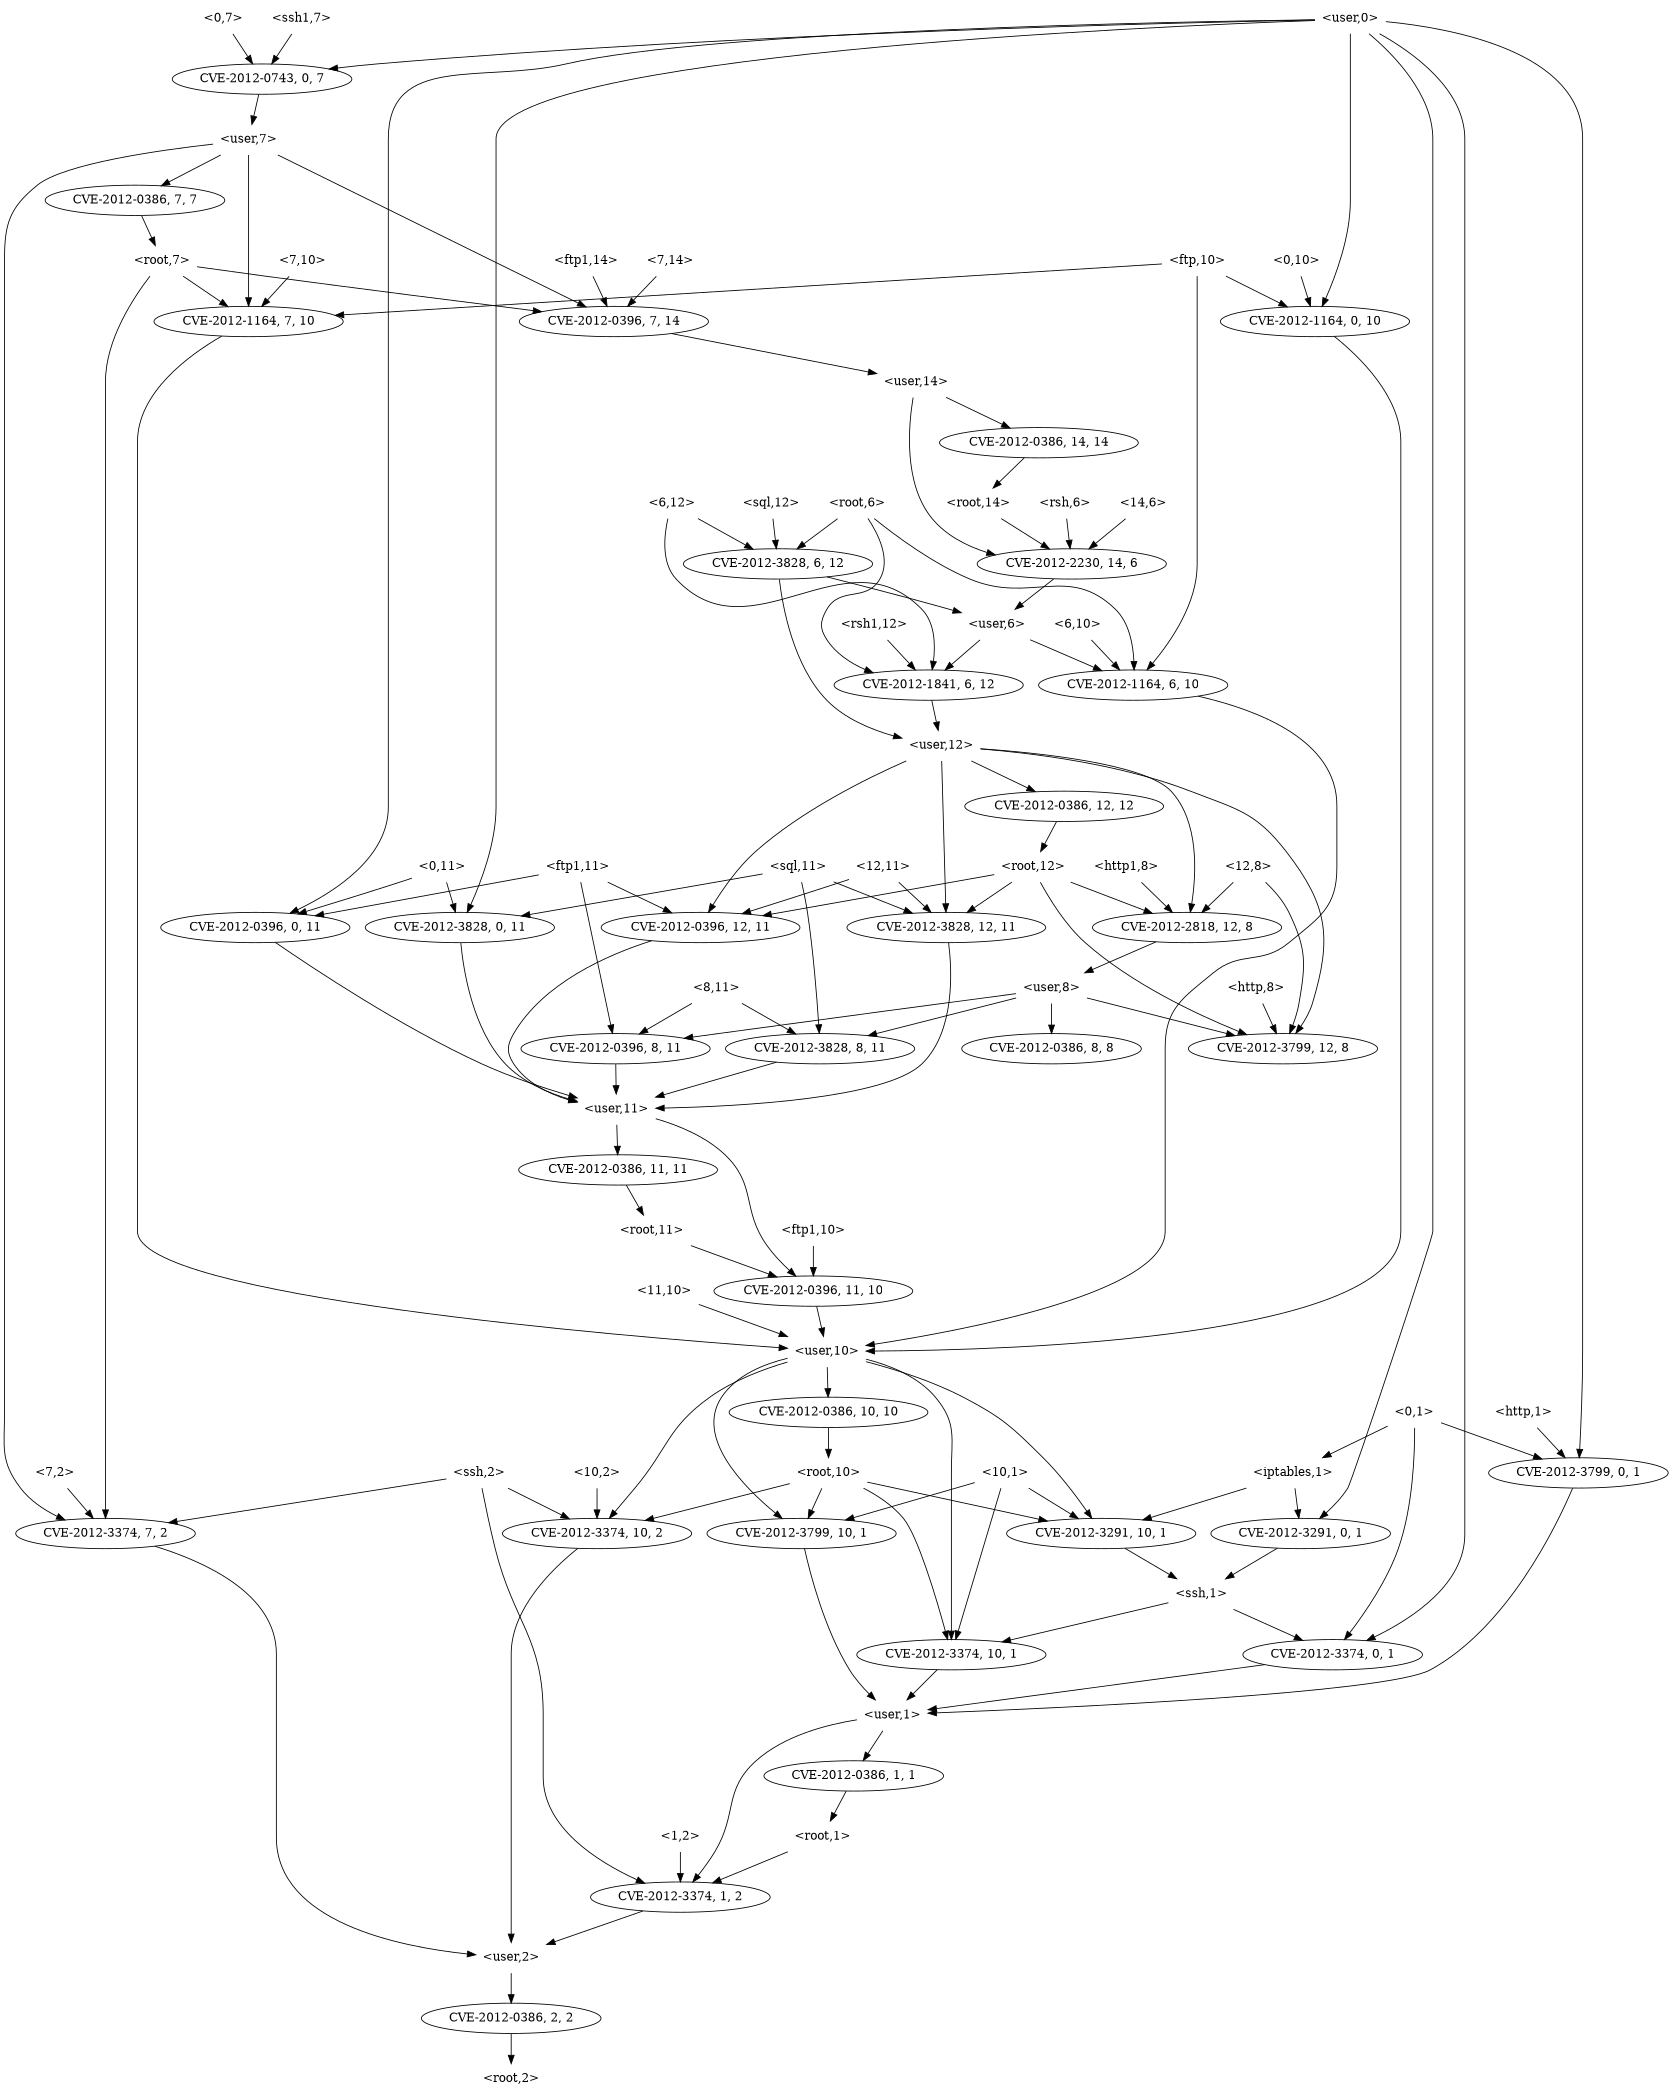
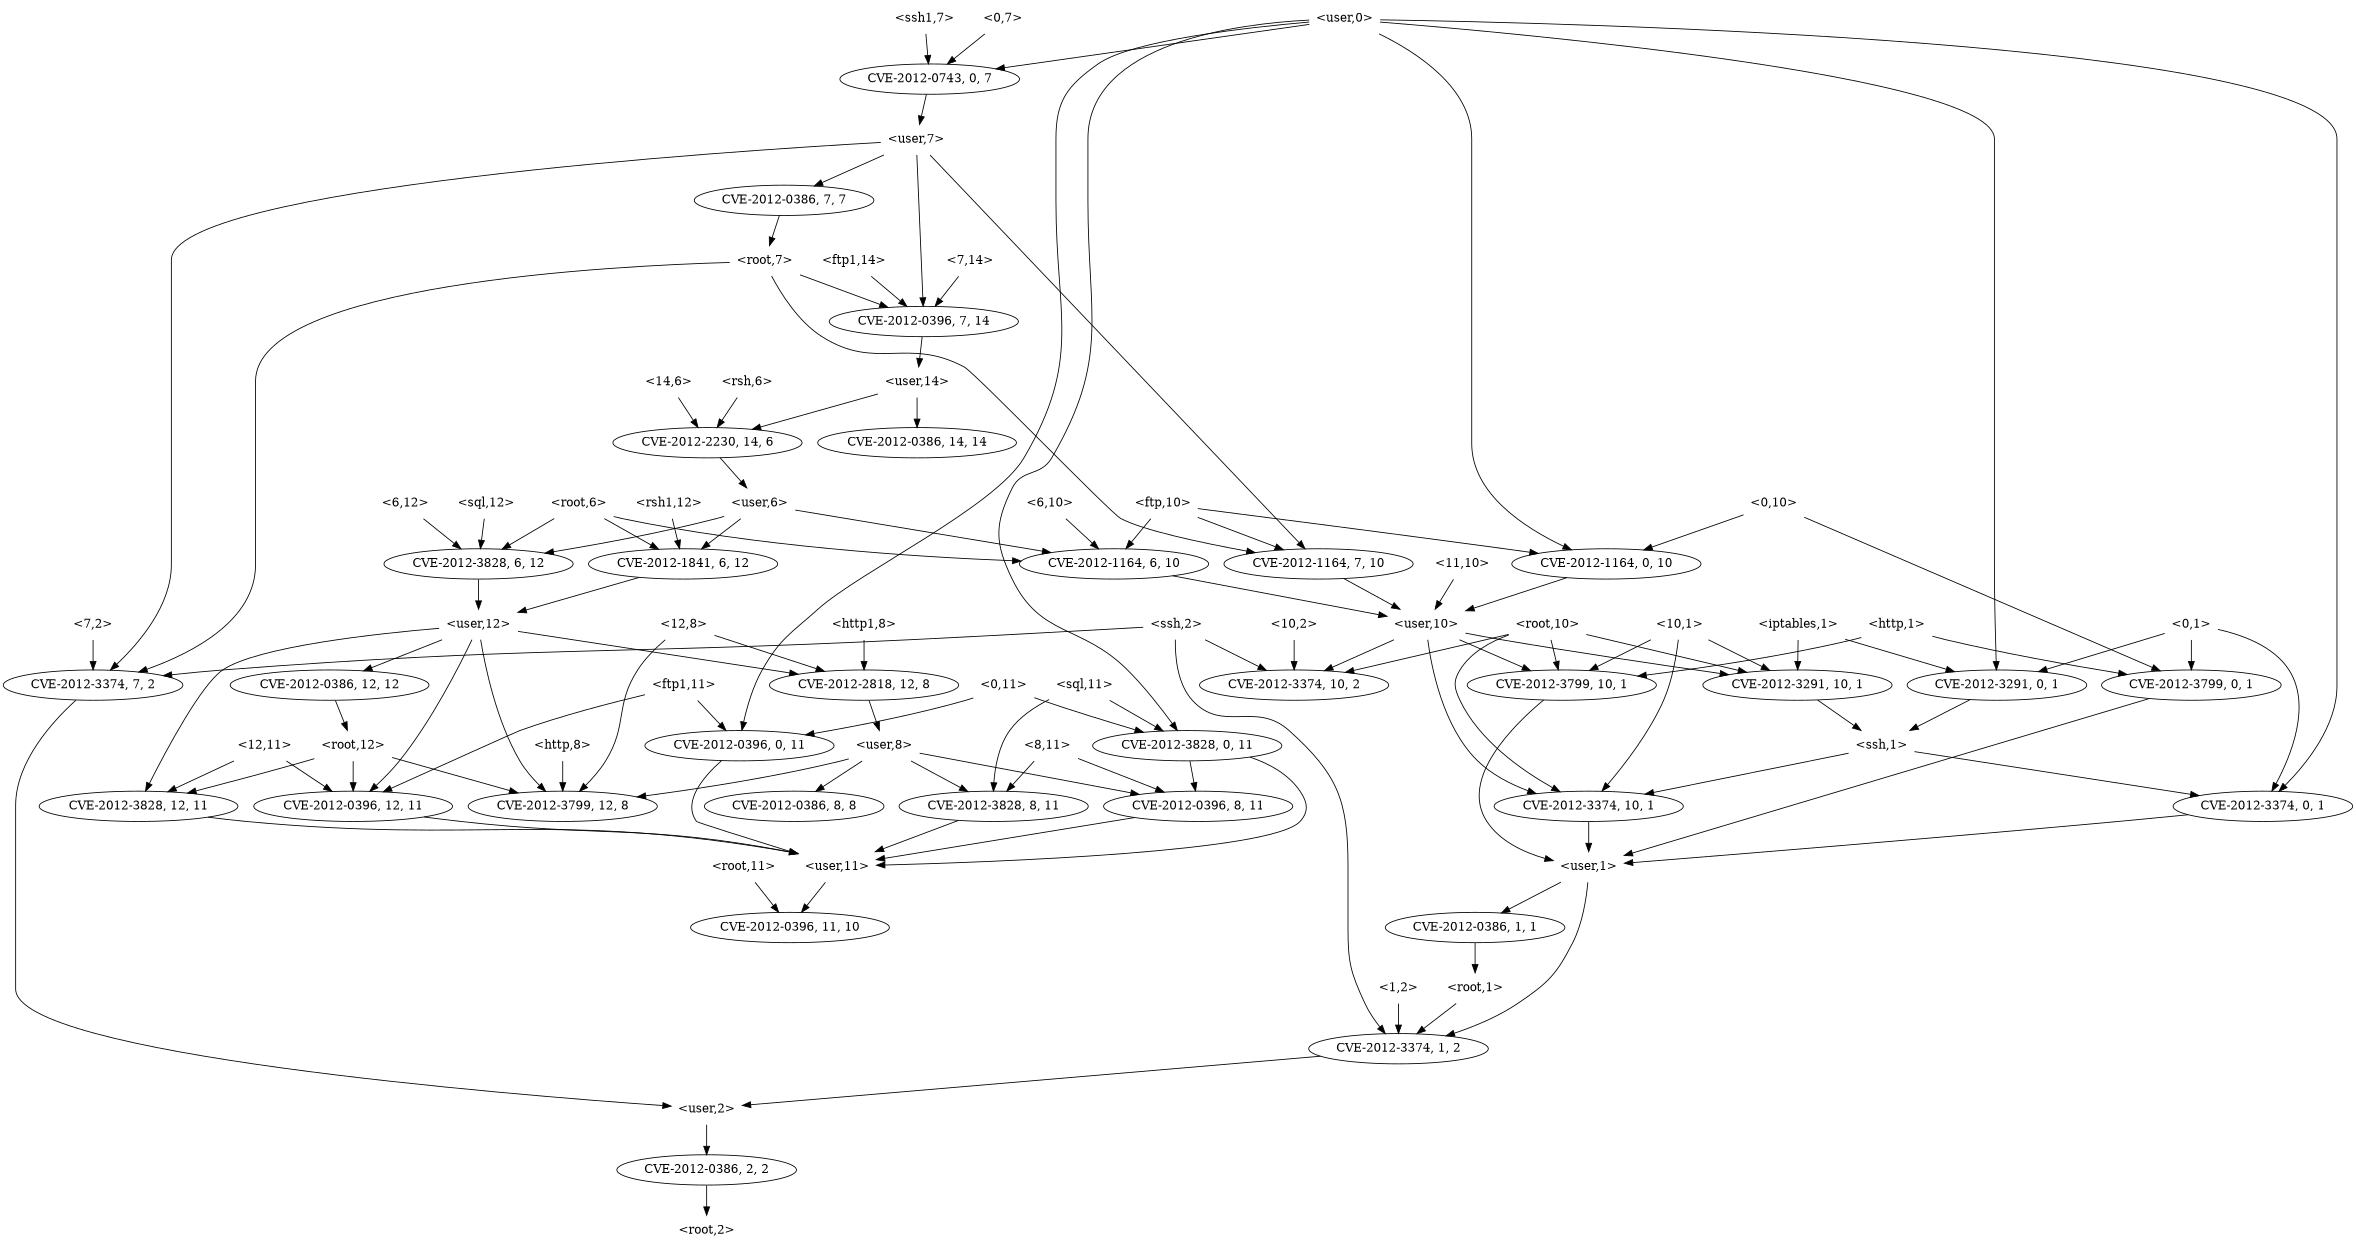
node "<7,10>": removed
node "<root,14>": removed
edge "<6,12>" -> "CVE-2012-1841, 6, 12": removed
edge "CVE-2012-3828, 6, 12" -> "<user,6>": reversed
edge "<http,1>" -> "CVE-2012-3799, 10, 1": added
edge "<user,0>" -> "CVE-2012-3799, 0, 1": now "<0,10>" -> "CVE-2012-3799, 0, 1"
edge "<sql,11>" -> "CVE-2012-3828, 12, 11": removed
edge "<root,12>" -> "CVE-2012-2818, 12, 8": removed
edge "<ftp1,11>" -> "CVE-2012-0396, 8, 11": now "CVE-2012-3828, 0, 11" -> "CVE-2012-0396, 8, 11"
node "CVE-2012-0386, 11, 11": removed
node "<ftp1,10>": removed
edge "CVE-2012-0396, 11, 10" -> "<user,10>": removed
node "CVE-2012-0386, 10, 10": removed
edge "<0,1>" -> "<iptables,1>": now "<0,1>" -> "CVE-2012-3291, 0, 1"
edge "CVE-2012-3374, 10, 2" -> "<user,2>": removed
